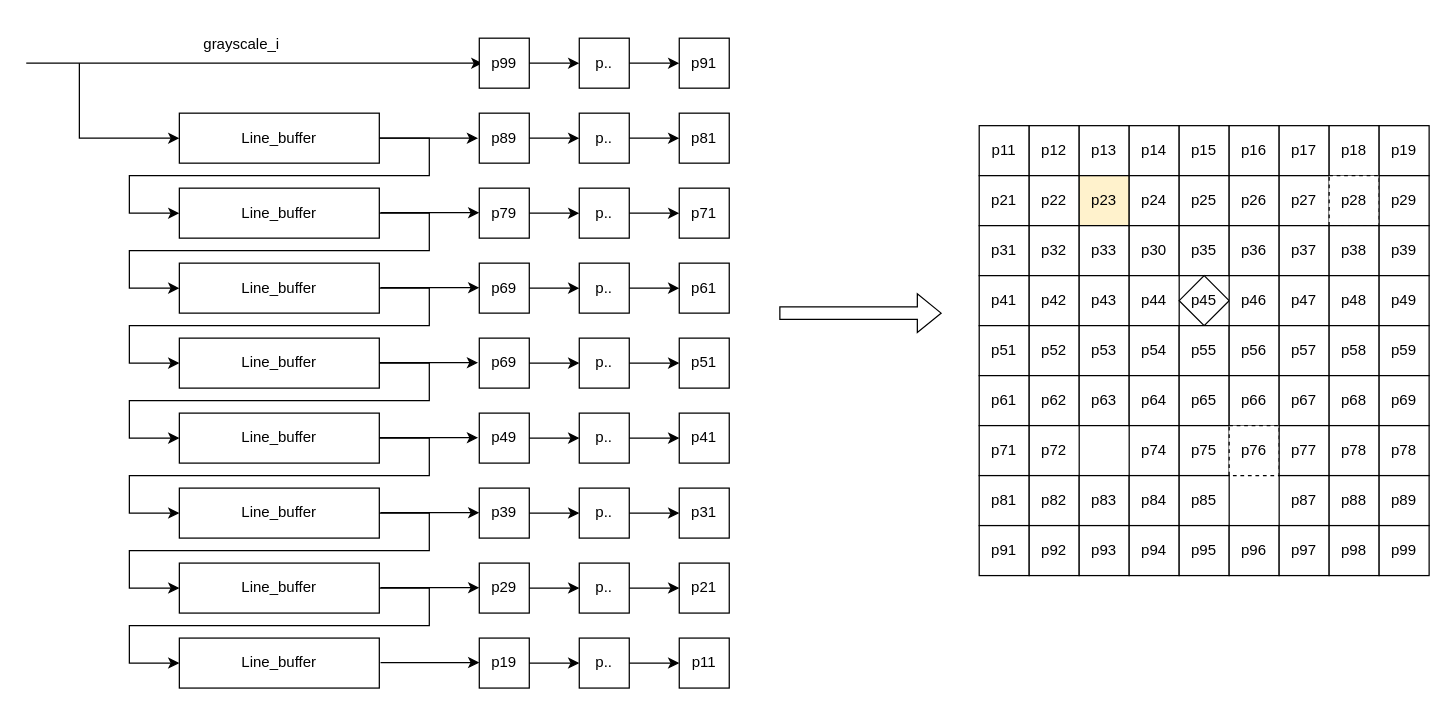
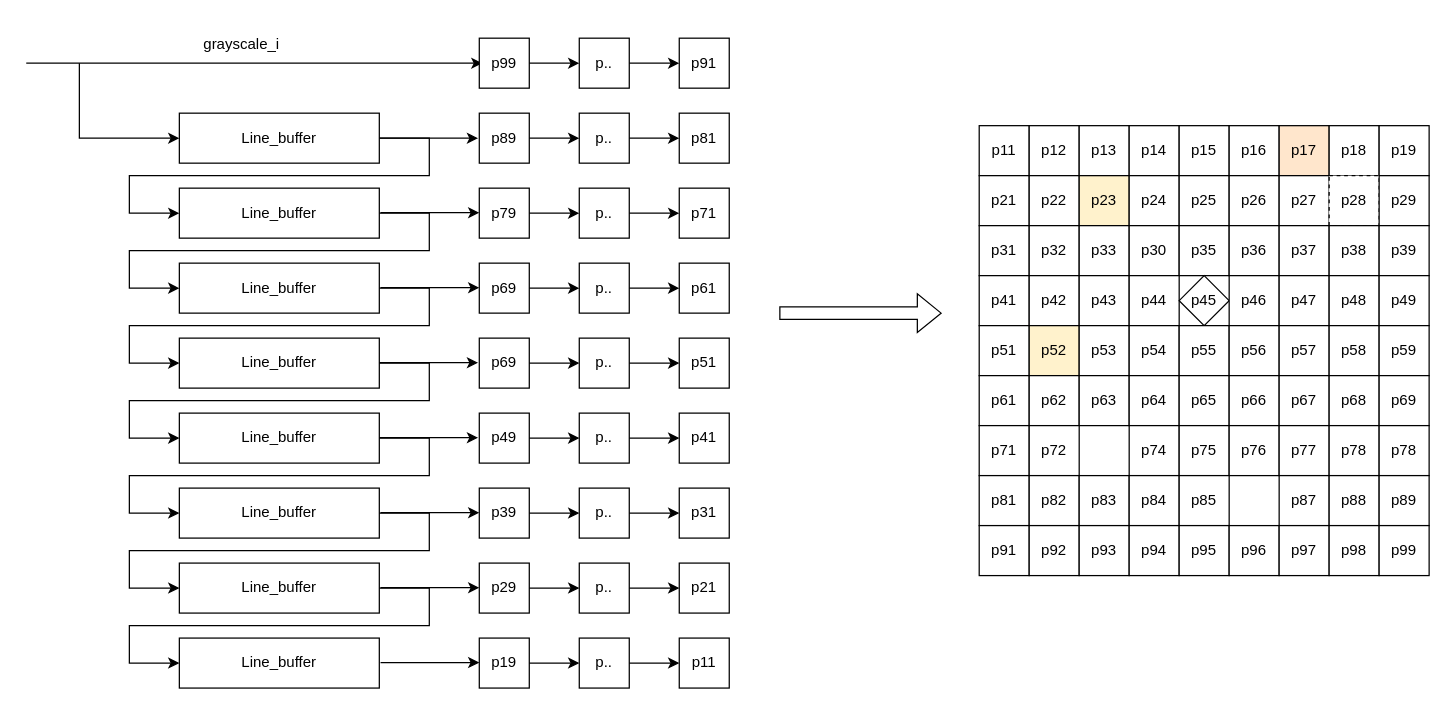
node "p17": fillcolor #ffffff -> #ffe6cc
node "p52": fillcolor #ffffff -> #fff2cc
node "p76": style dashed -> solid
